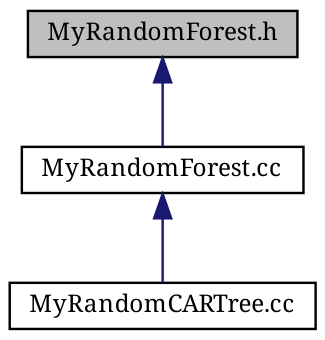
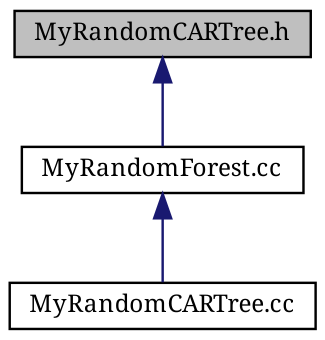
node "MyRandomForest.h": label "MyRandomForest.h" -> "MyRandomCARTree.h"
